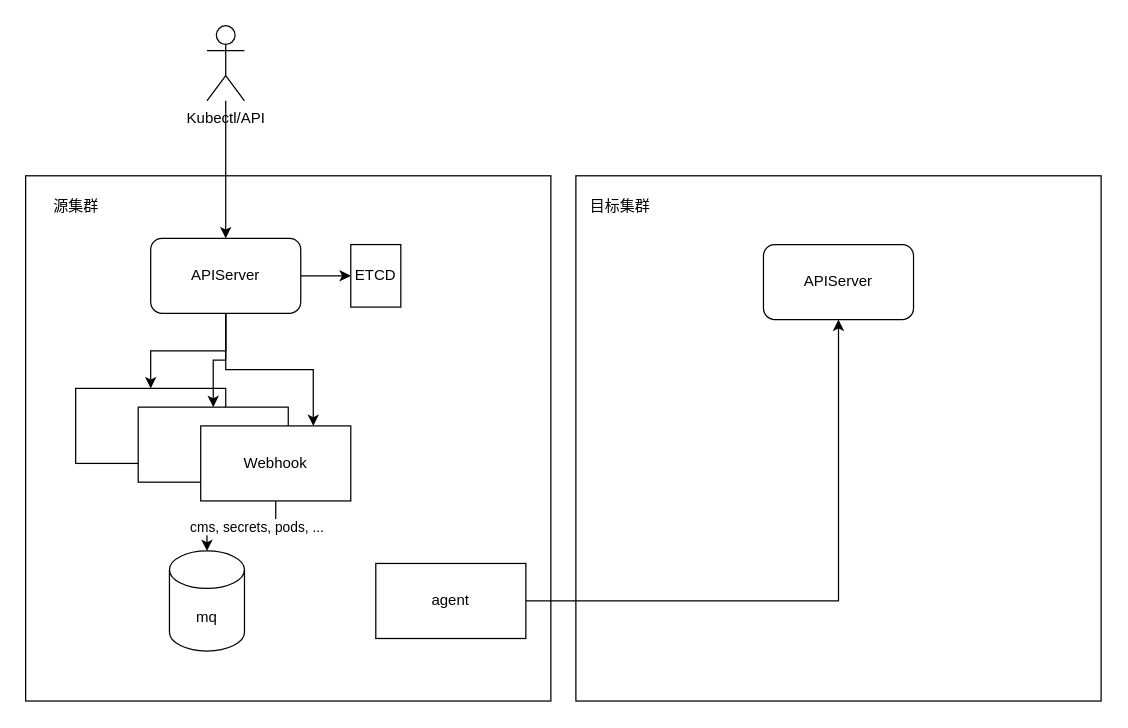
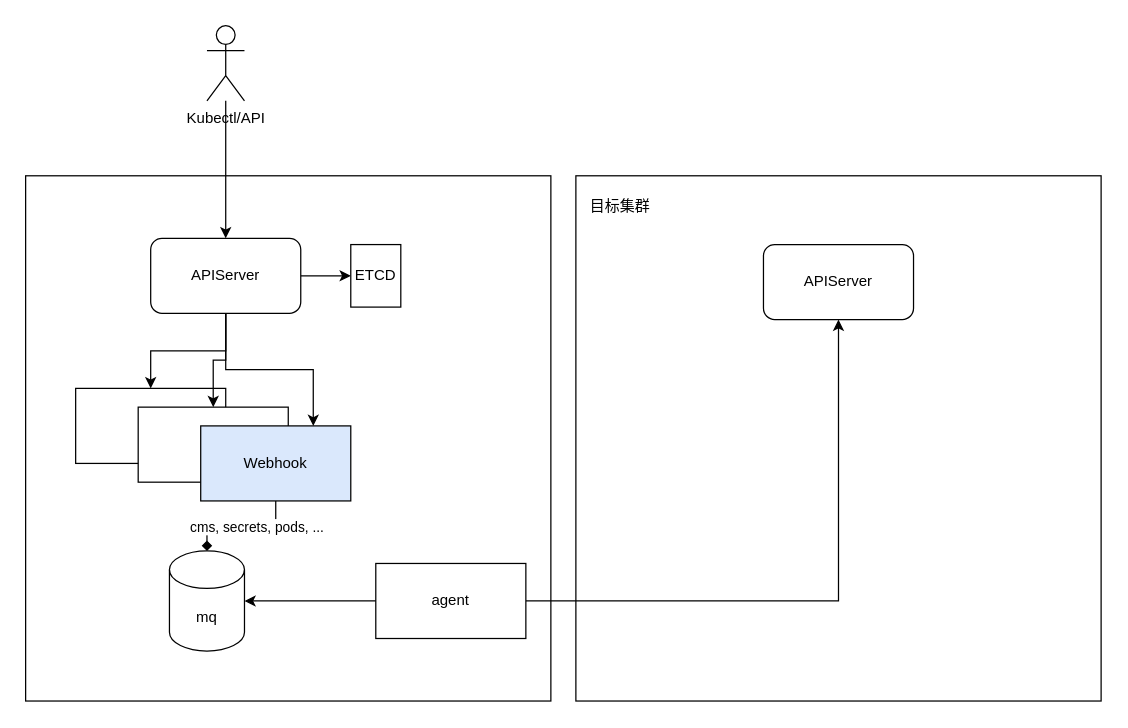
node "源集群": removed
node "Webhook": fillcolor #ffffff -> #dae8fc
edge "Webhook" -> "mq": arrowhead classic -> diamond
edge "agent" -> "mq": added
